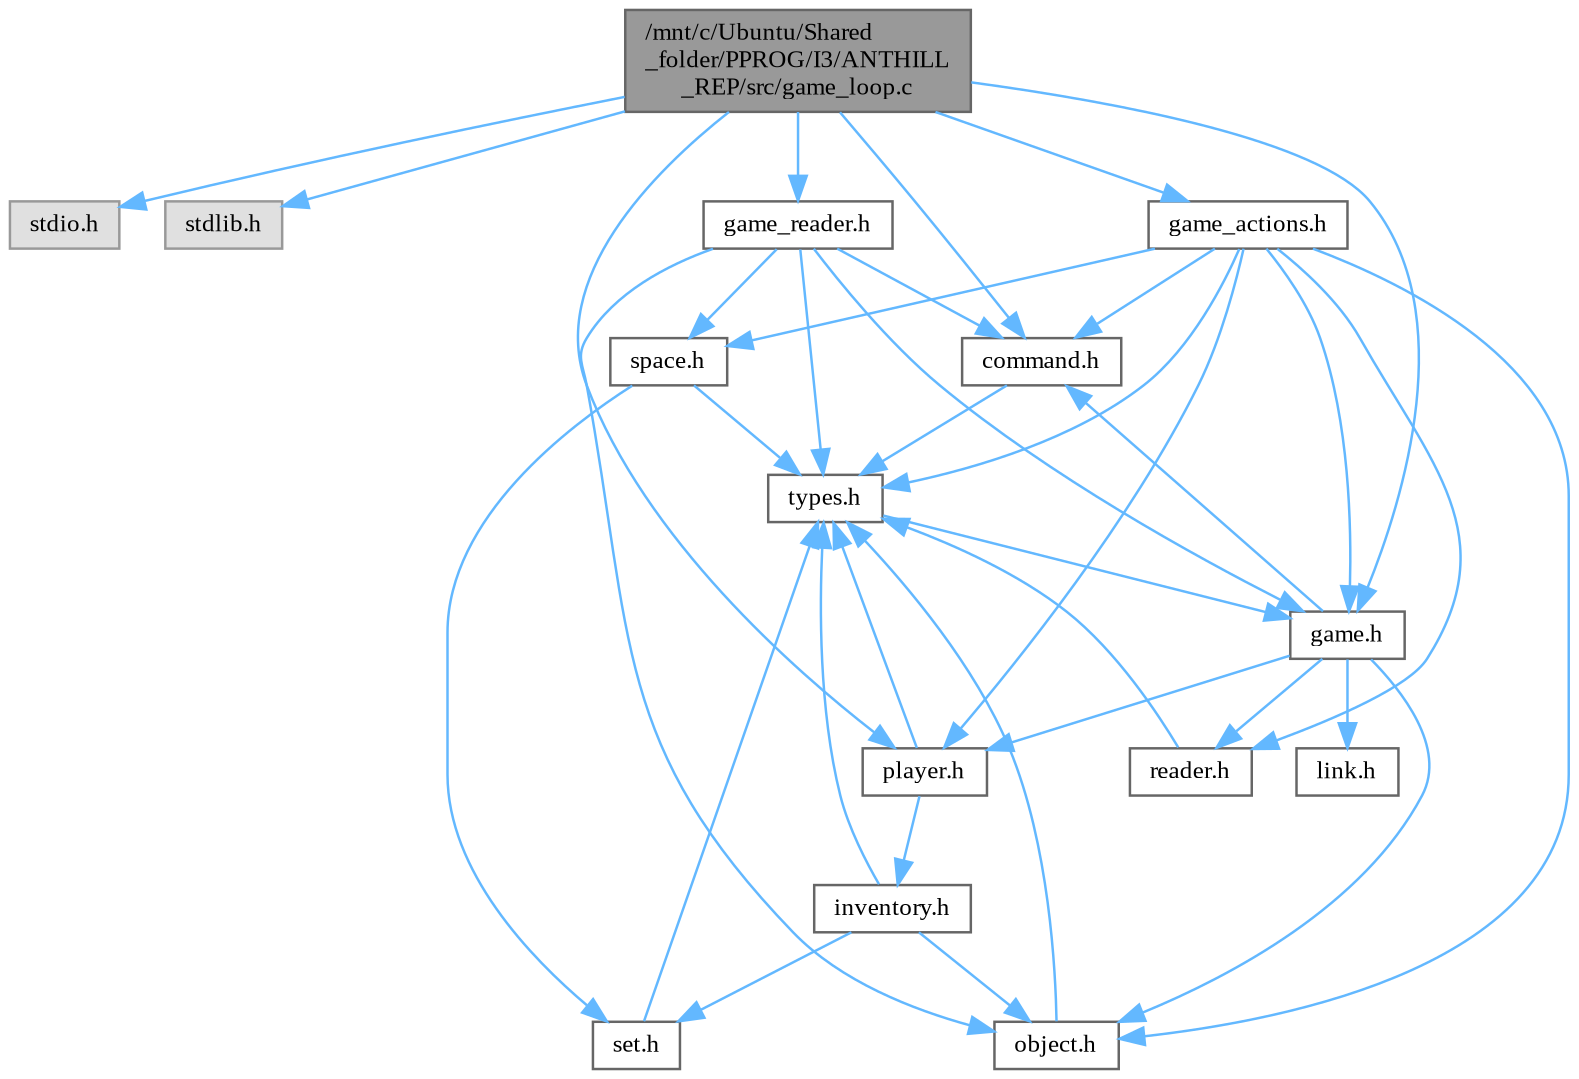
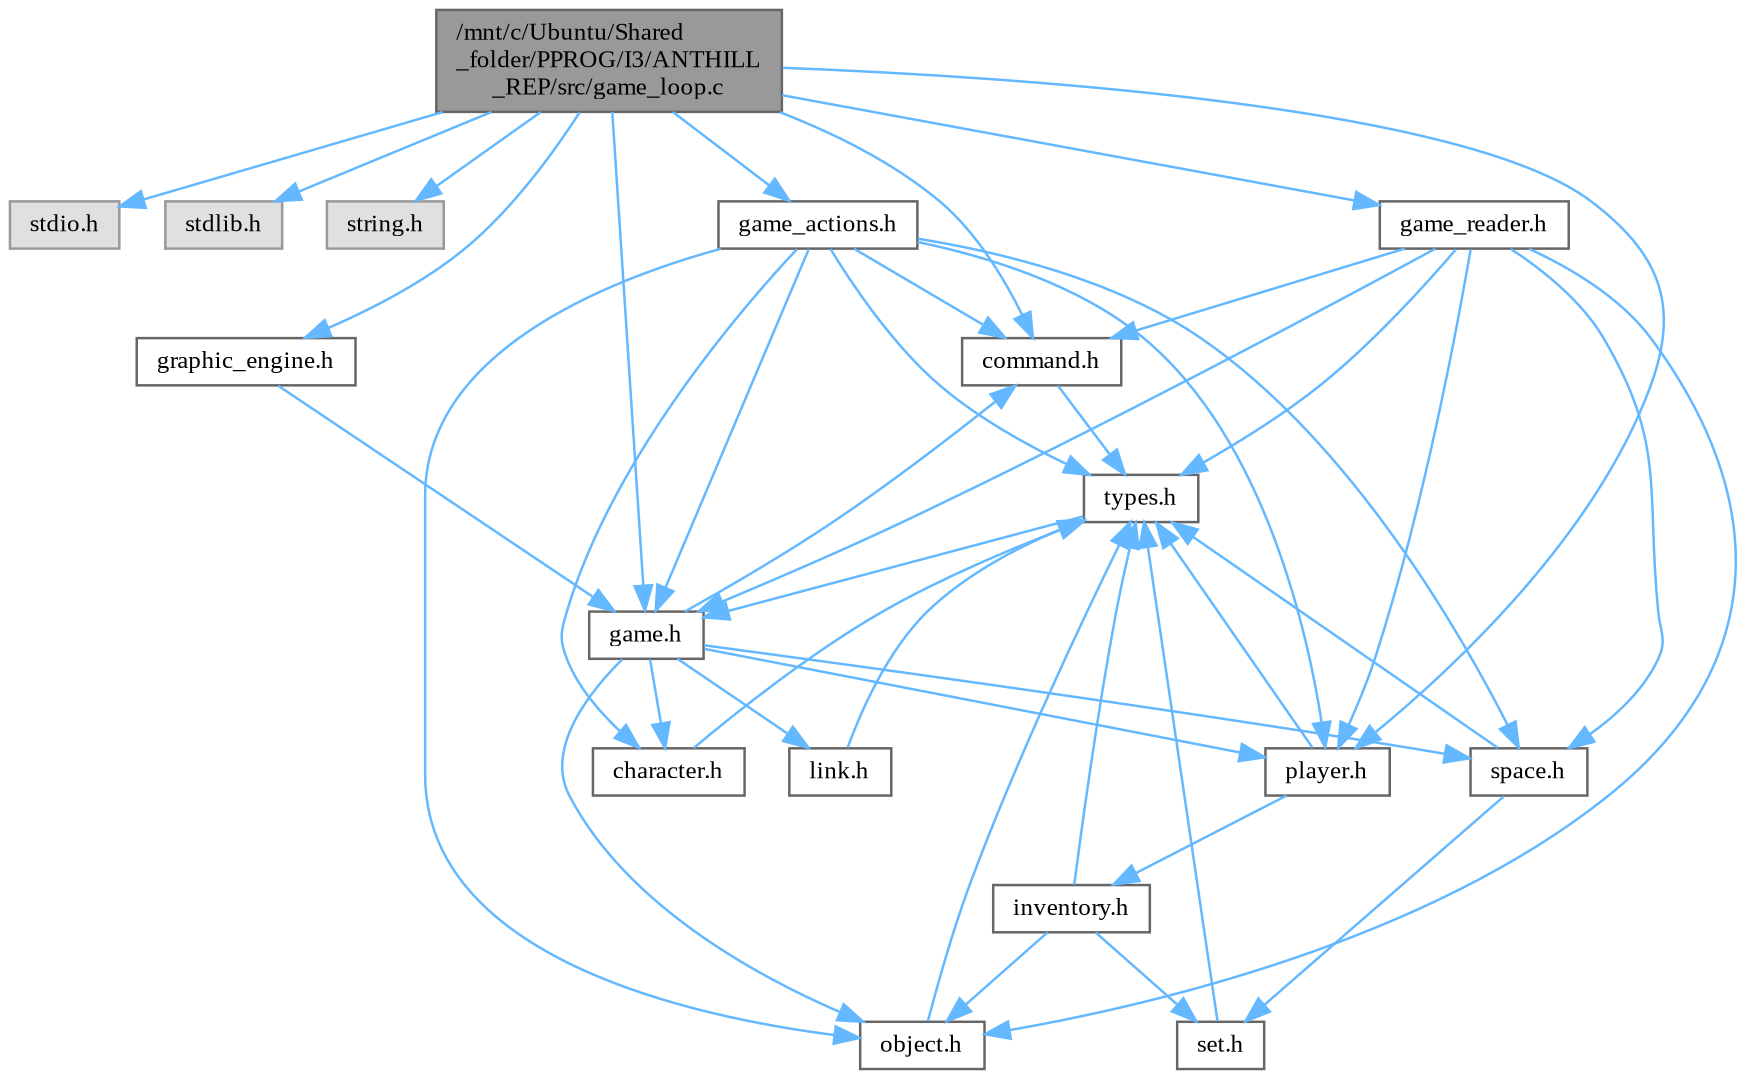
node "string.h": added
node "graphic_engine.h": added
edge "game_reader.h" -> "player.h": added
edge "link.h" -> "types.h": added
edge "game.h" -> "space.h": added
node "reader.h": label "reader.h" -> "character.h"
